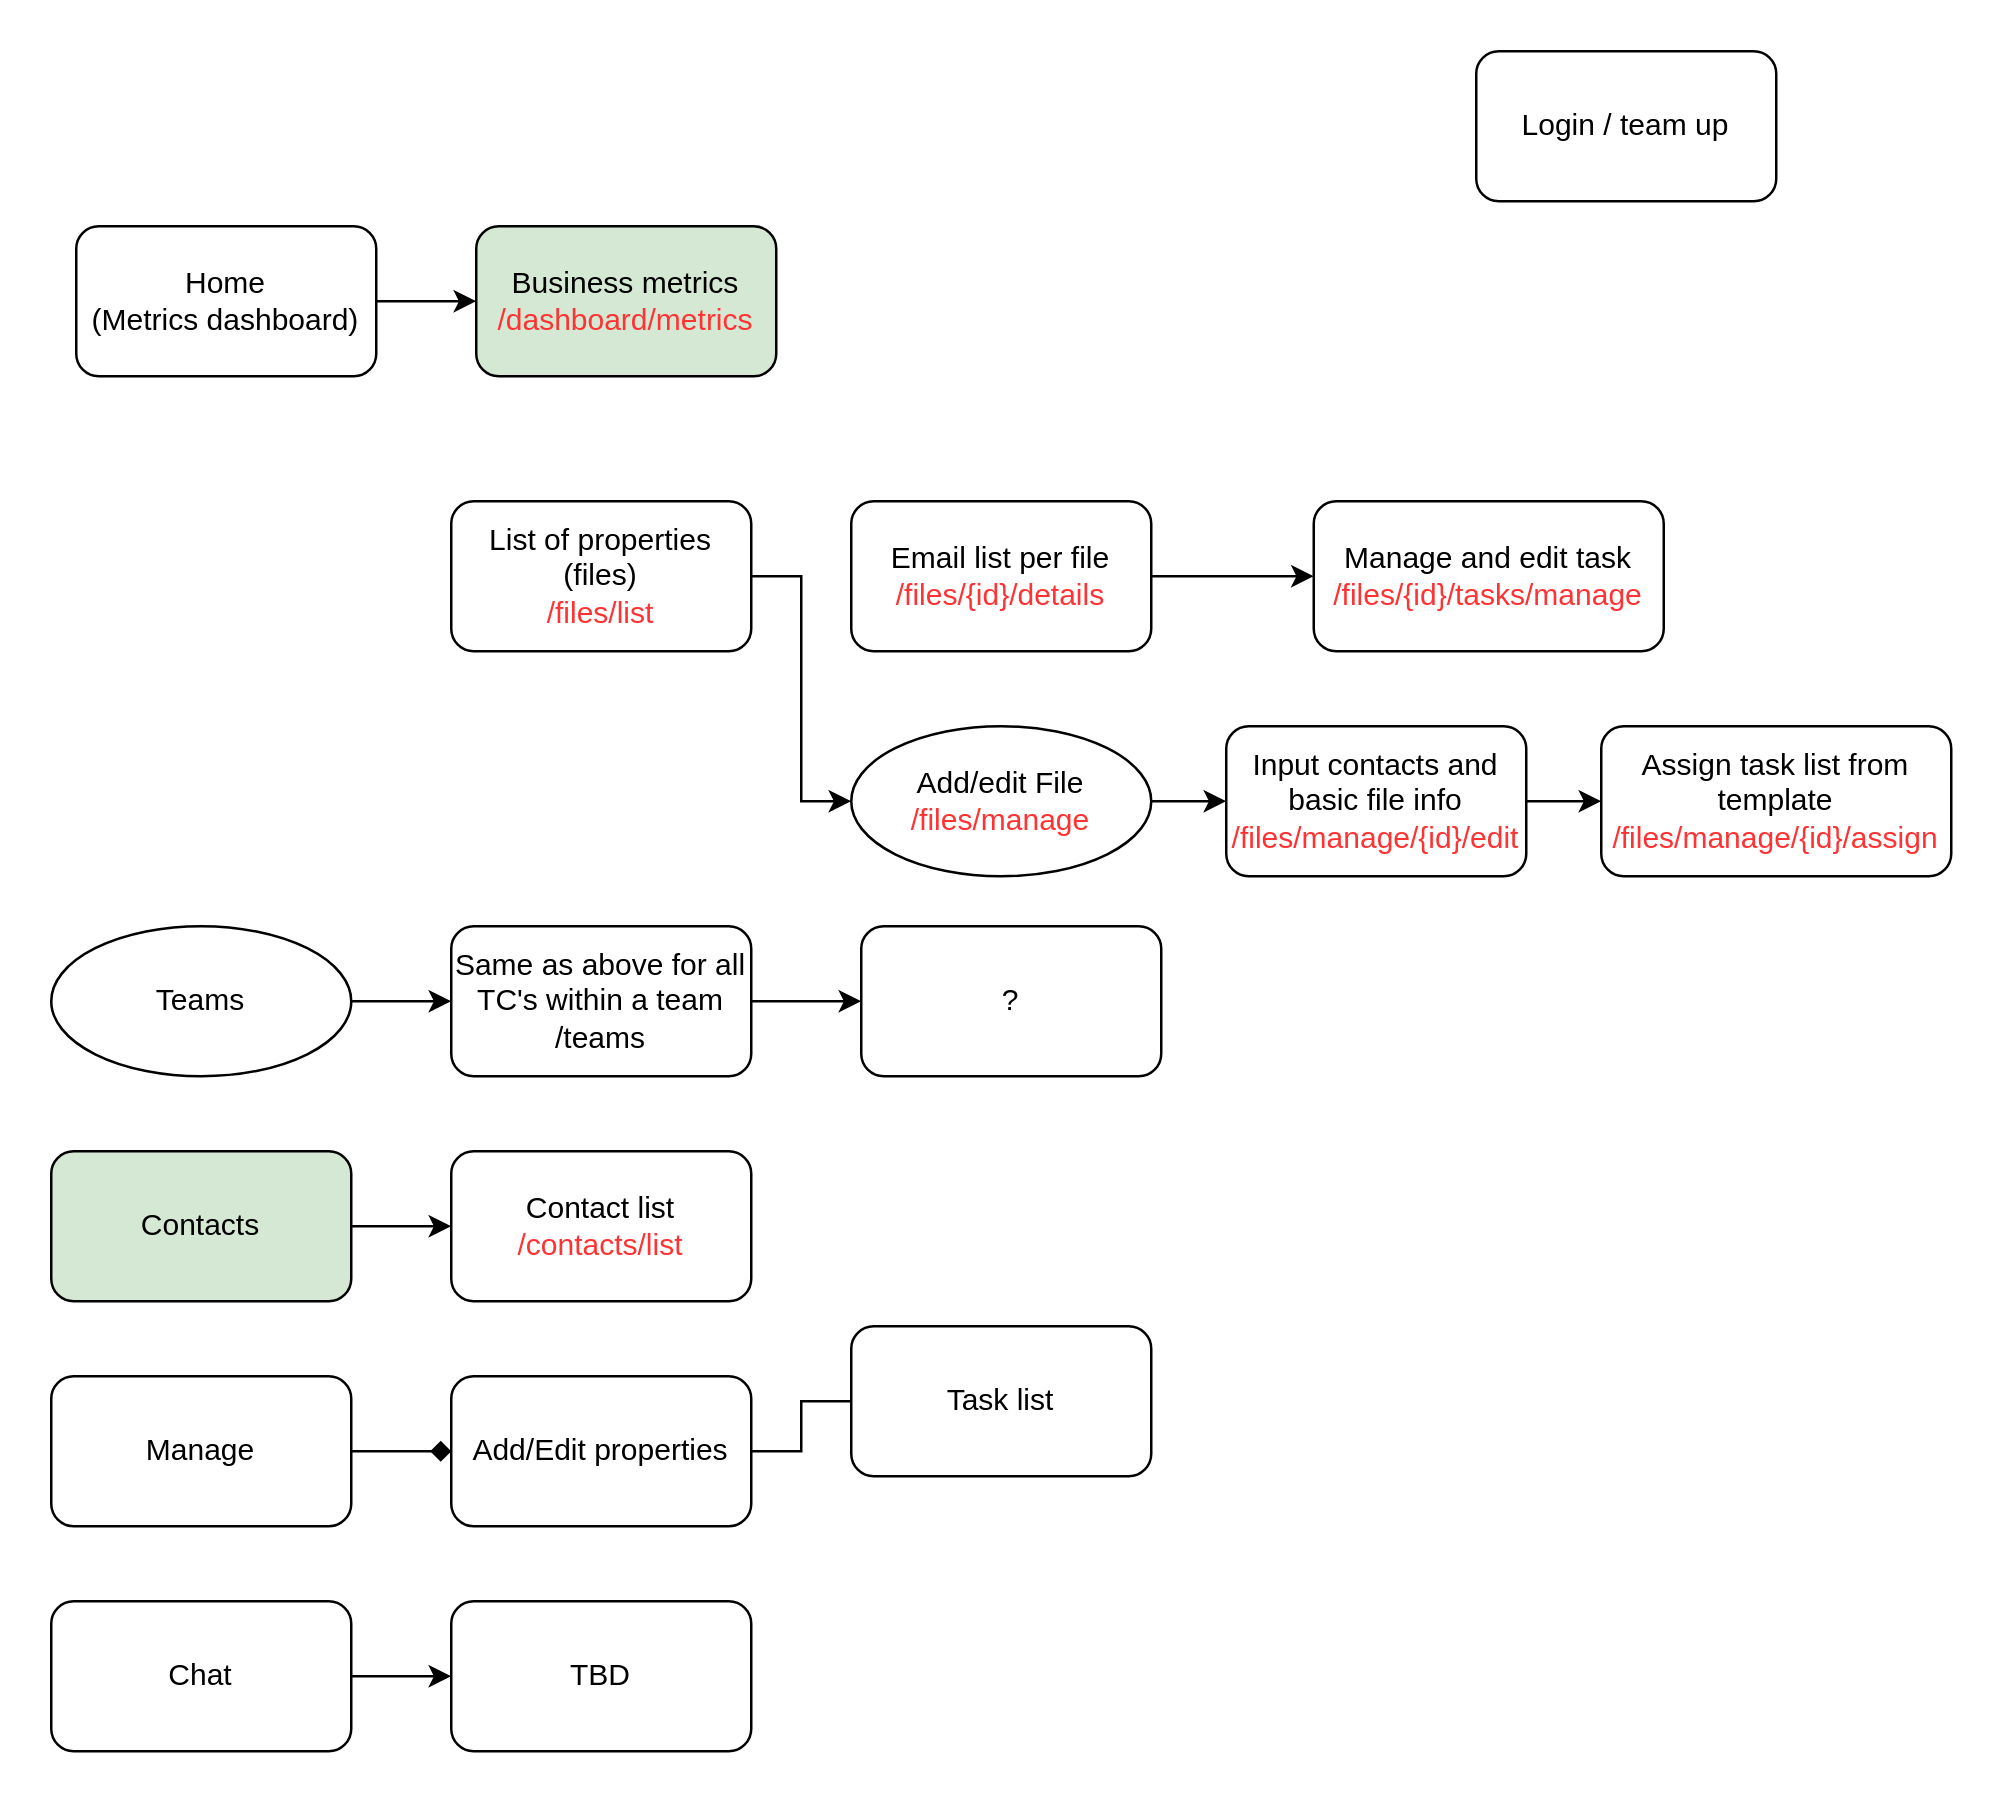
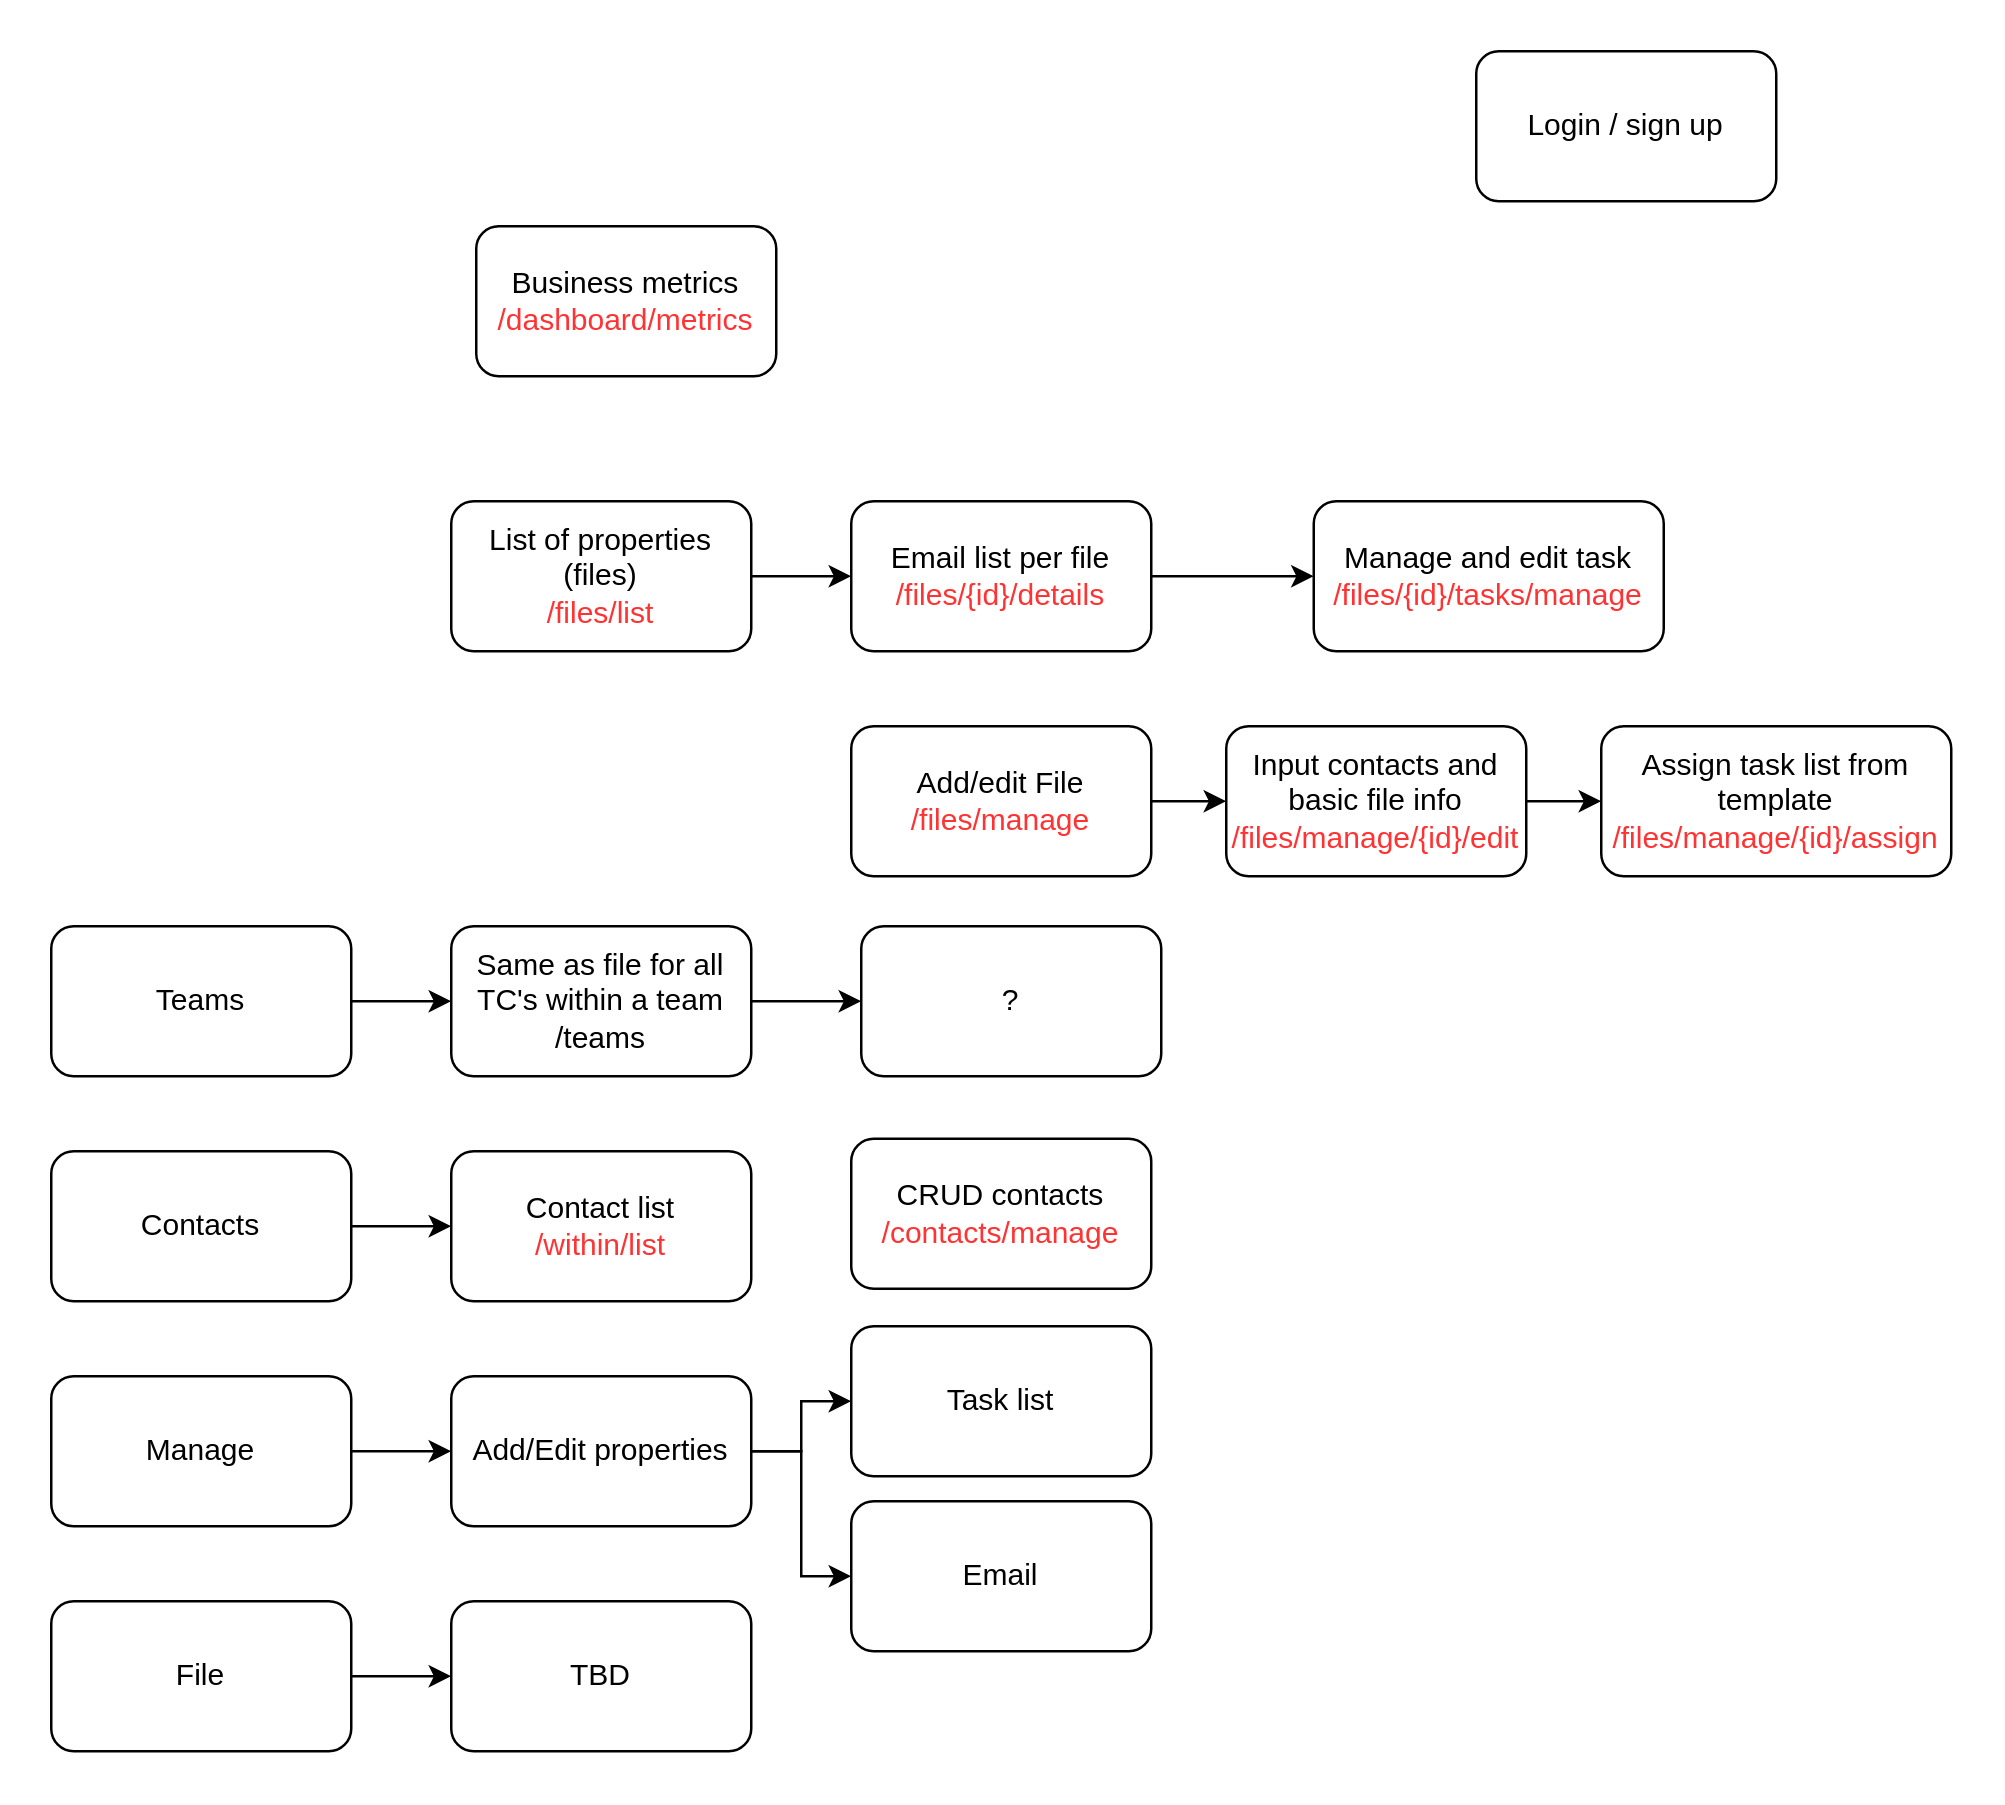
node "Login / team up": label "Login / team up" -> "Login / sign up"
node "Home (Metrics dashboard)": removed
edge "Home (Metrics dashboard)" -> "Business metrics /dashboard/metrics": removed
node "Business metrics /dashboard/metrics": fillcolor #d5e8d4 -> #ffffff
edge "List of properties (files) /files/list" -> "Email list per file /files/{id}/details": added
edge "List of properties (files) /files/list" -> "Add/edit File /files/manage": removed
node "Add/edit File /files/manage": shape ellipse -> rounded rectangle
node "Teams": shape ellipse -> rounded rectangle
node "Same as above for all TC's within a team /teams": label "Same as above for all TC's within a team /teams" -> "Same as file for all TC's within a team /teams"
node "CRUD contacts /contacts/manage": added
node "Contacts": fillcolor #d5e8d4 -> #ffffff
node "Contact list /contacts/list": label "Contact list /contacts/list" -> "Contact list /within/list"
edge "Task list" -- "Add/Edit properties": arrowhead none -> classic
edge "Manage" -> "Add/Edit properties": arrowhead diamond -> classic
edge "Add/Edit properties" -> "Email": added
node "Email": added
node "Chat": label "Chat" -> "File"
